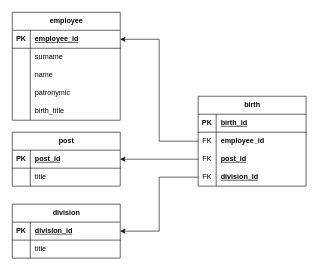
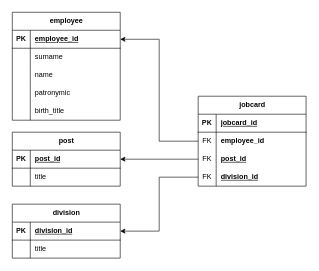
node "birth": label "birth" -> "jobcard"
node "birth_id": label "birth_id" -> "jobcard_id"
